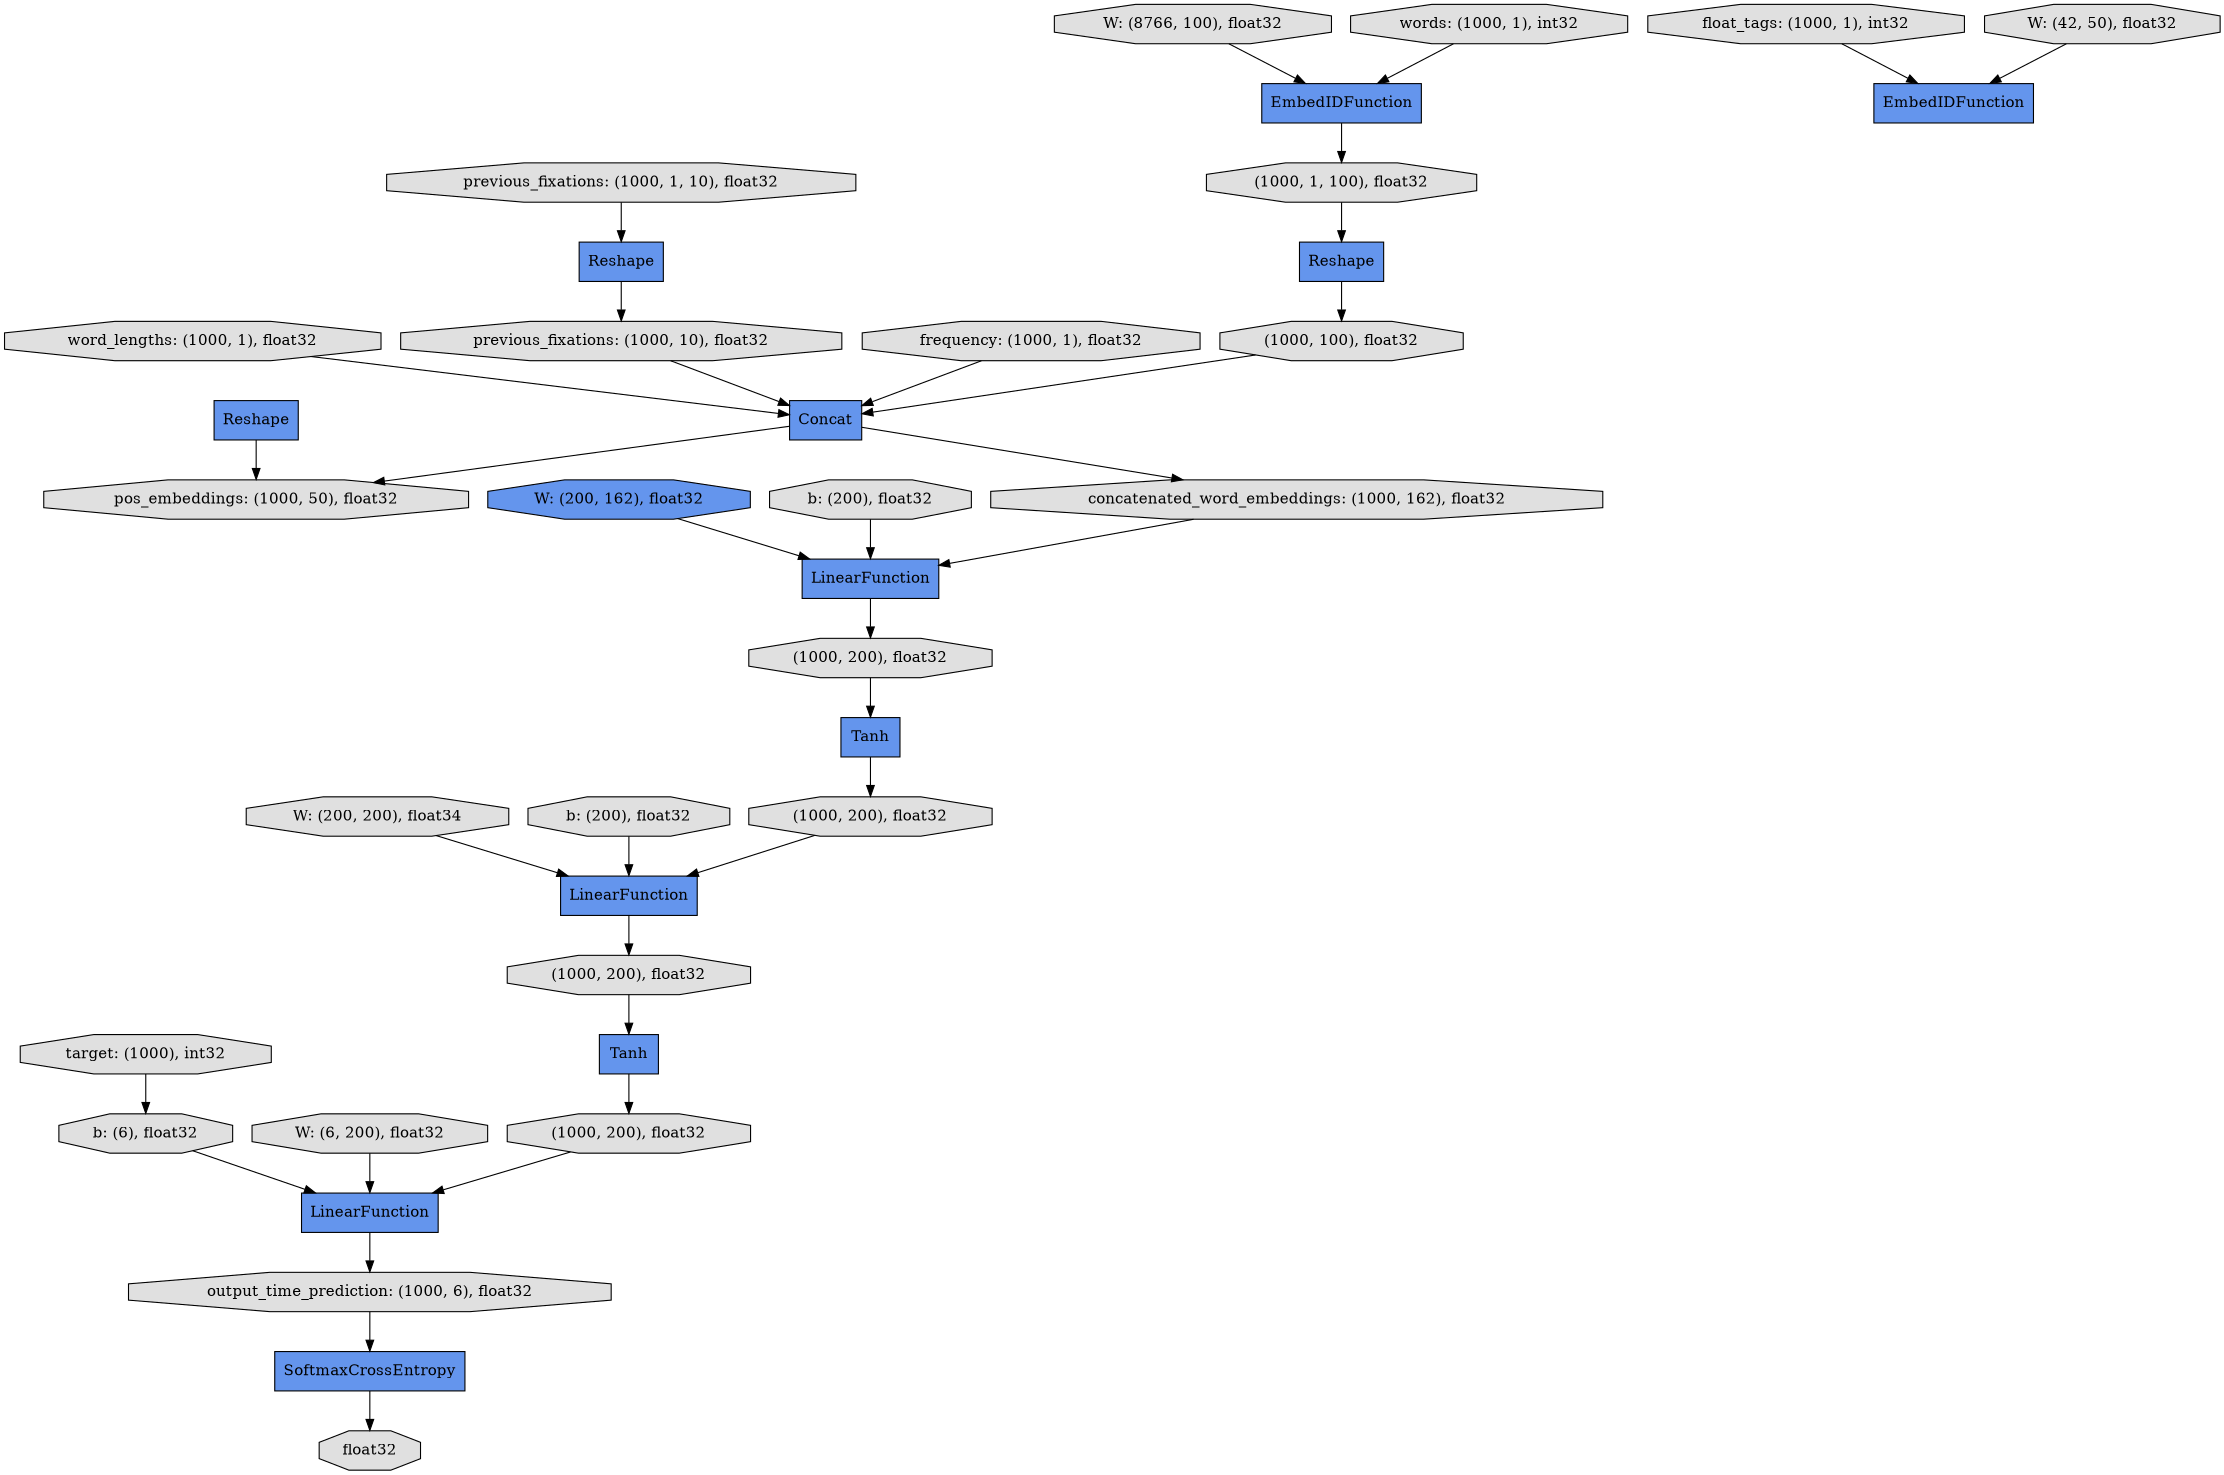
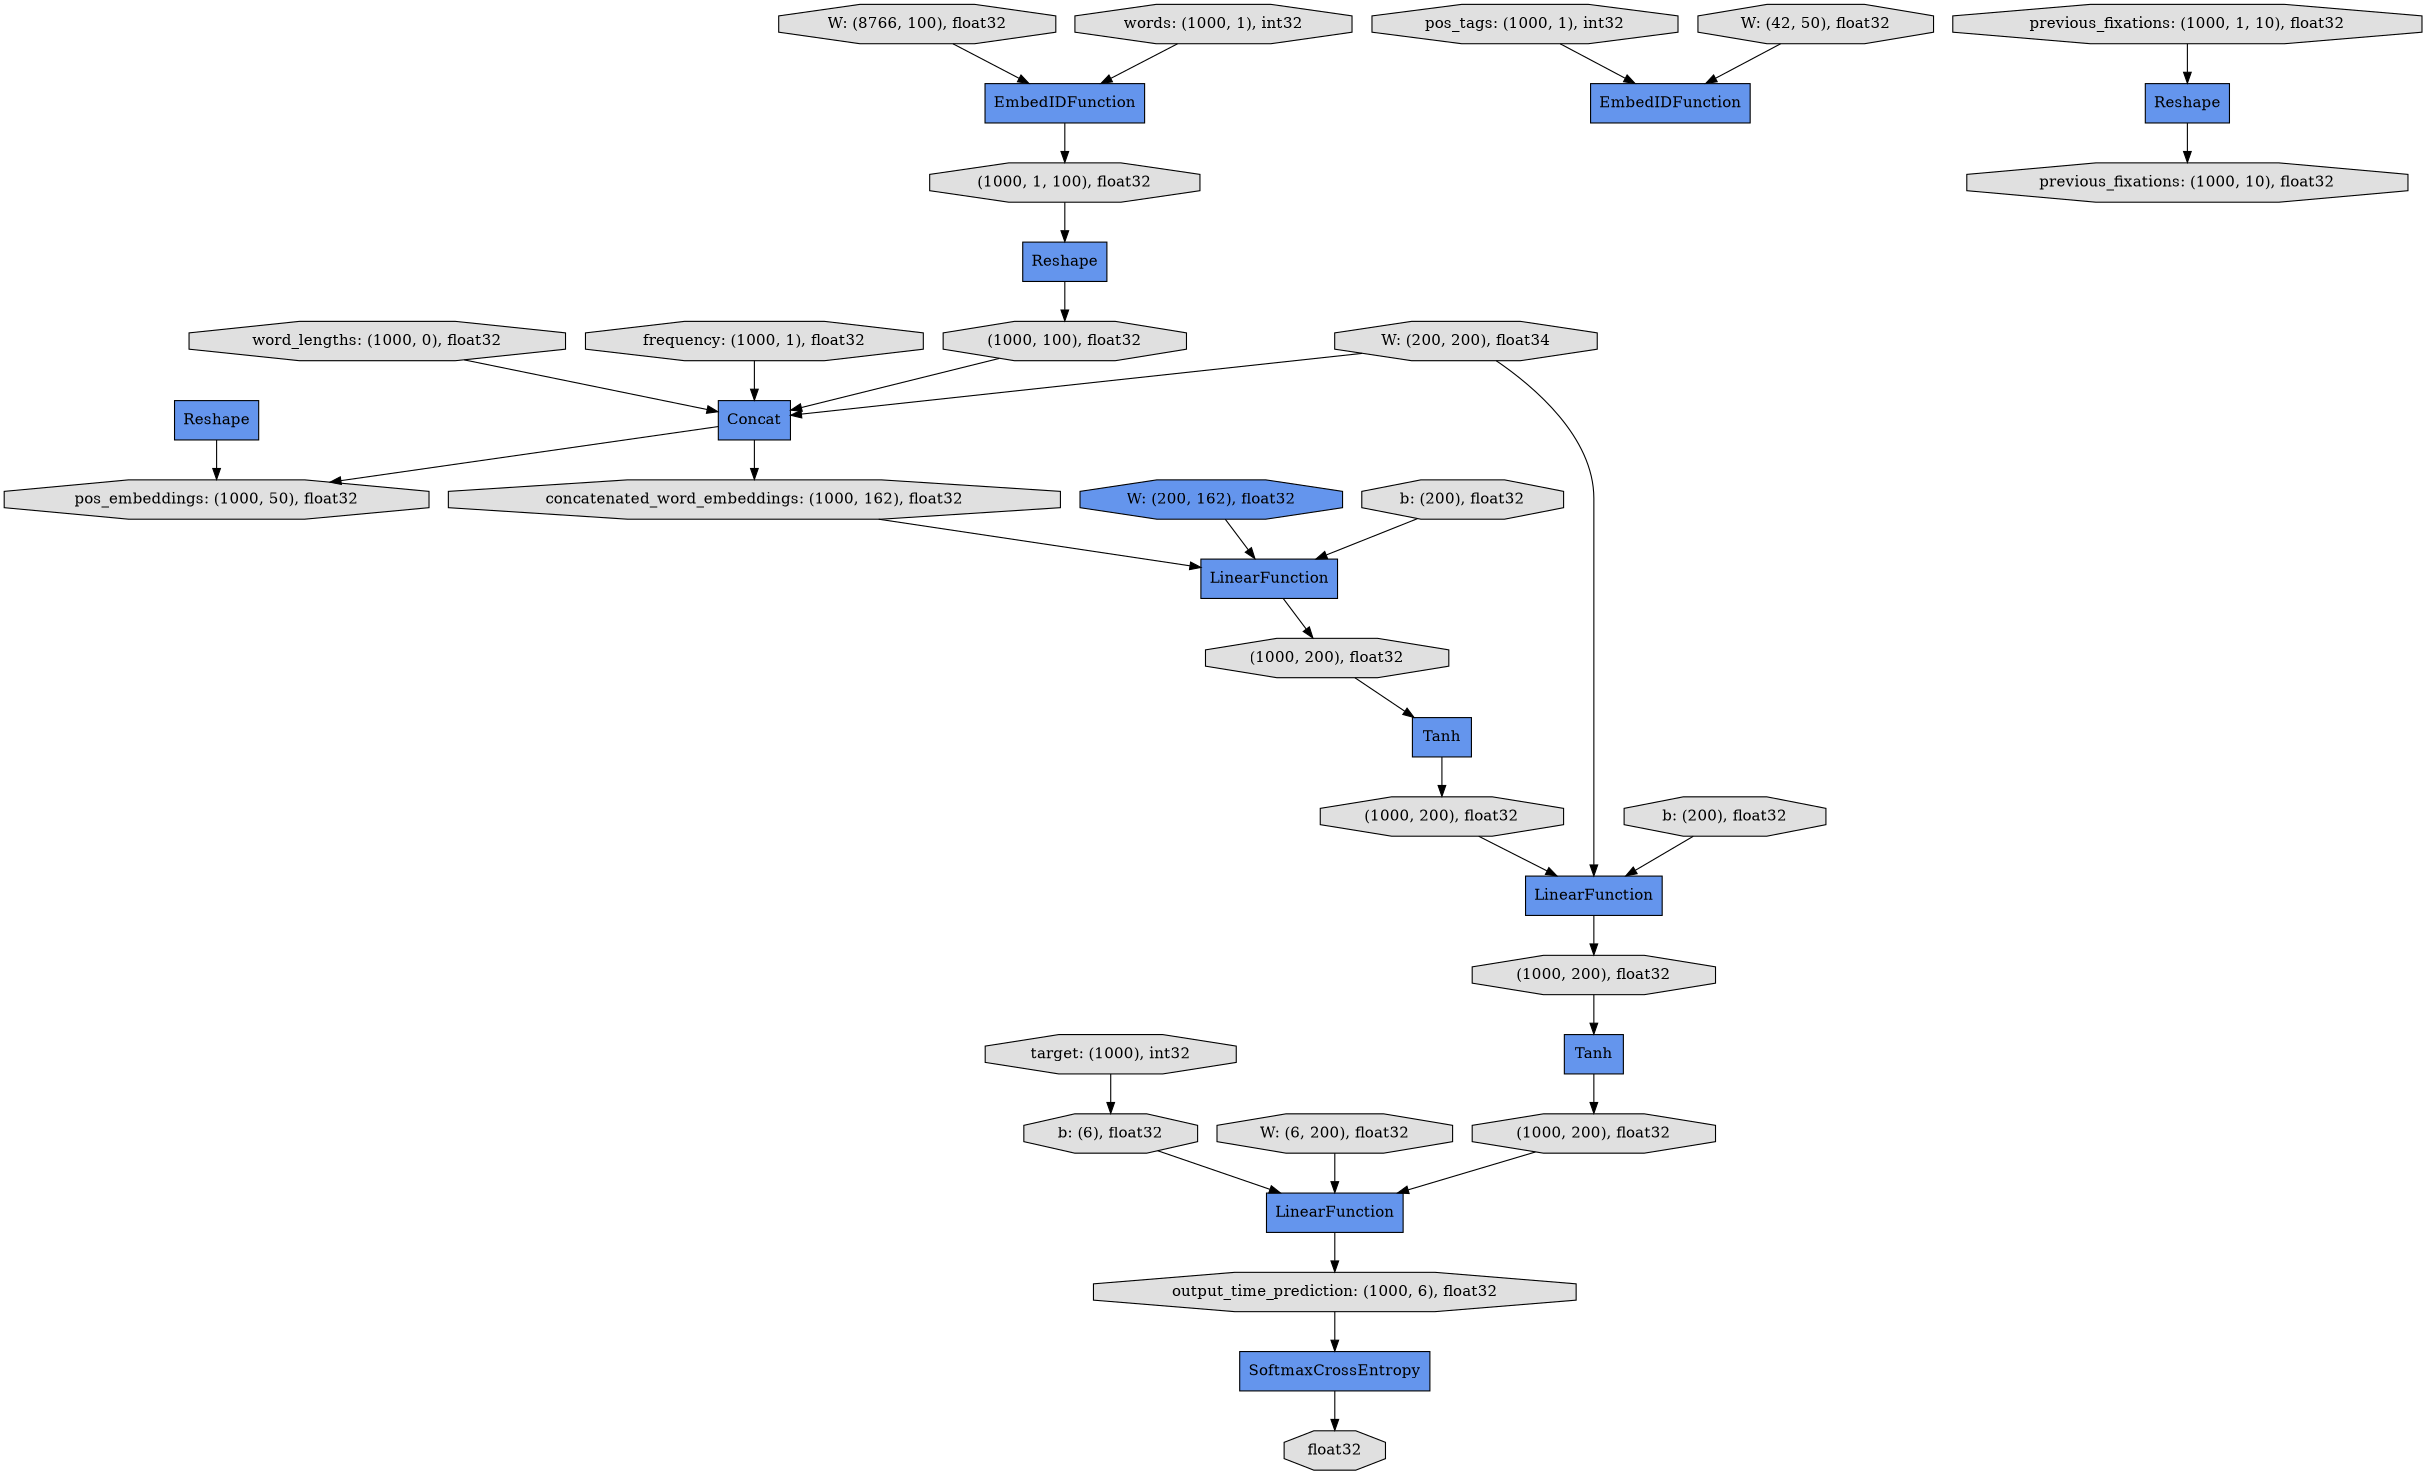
node "float_tags: (1000, 1), int32": label "float_tags: (1000, 1), int32" -> "pos_tags: (1000, 1), int32"
node "word_lengths: (1000, 1), float32": label "word_lengths: (1000, 1), float32" -> "word_lengths: (1000, 0), float32"
edge "previous_fixations: (1000, 10), float32" -> "Concat": now "W: (200, 200), float34" -> "Concat"
